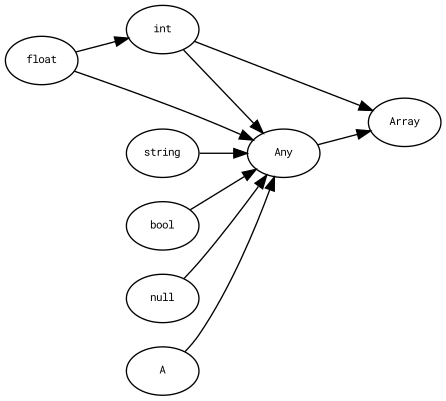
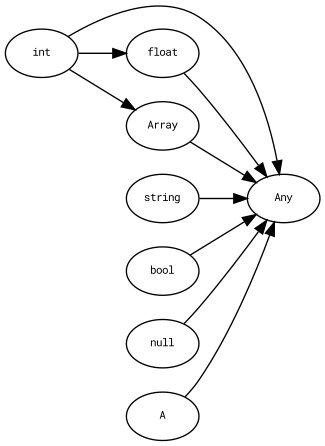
edge "float" -> "int": reversed
edge "Any" -> "Array": reversed
